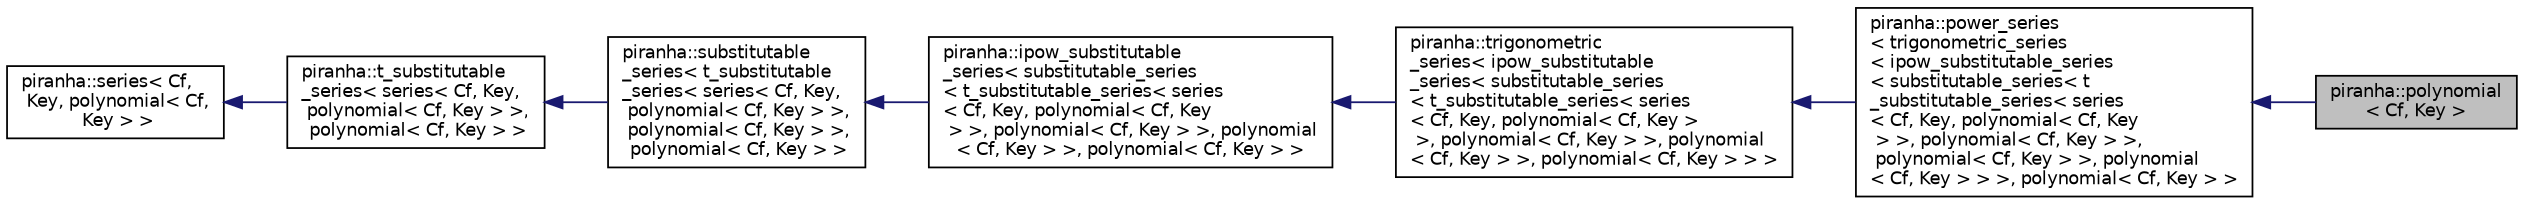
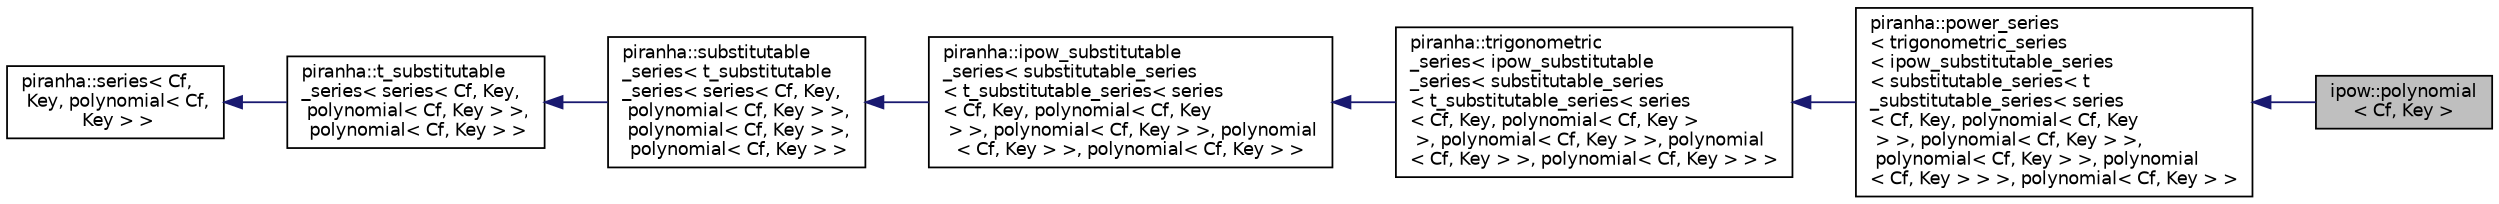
node "piranha::polynomial < Cf, Key >": label "piranha::polynomial < Cf, Key >" -> "ipow::polynomial < Cf, Key >"
